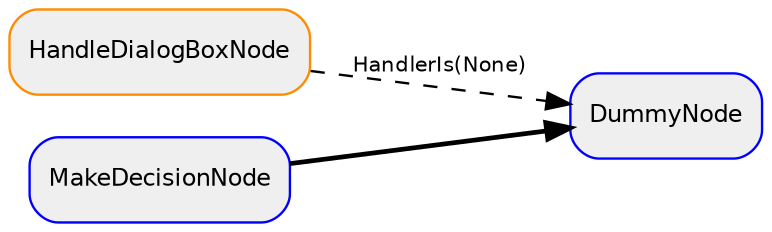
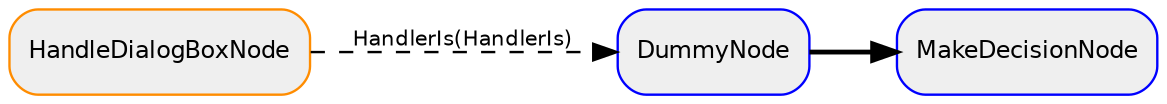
edge "HandleDialogBoxNode" -> "DummyNode": label "HandlerIs(None)" -> "HandlerIs(HandlerIs)"
edge "MakeDecisionNode" -> "DummyNode": reversed
